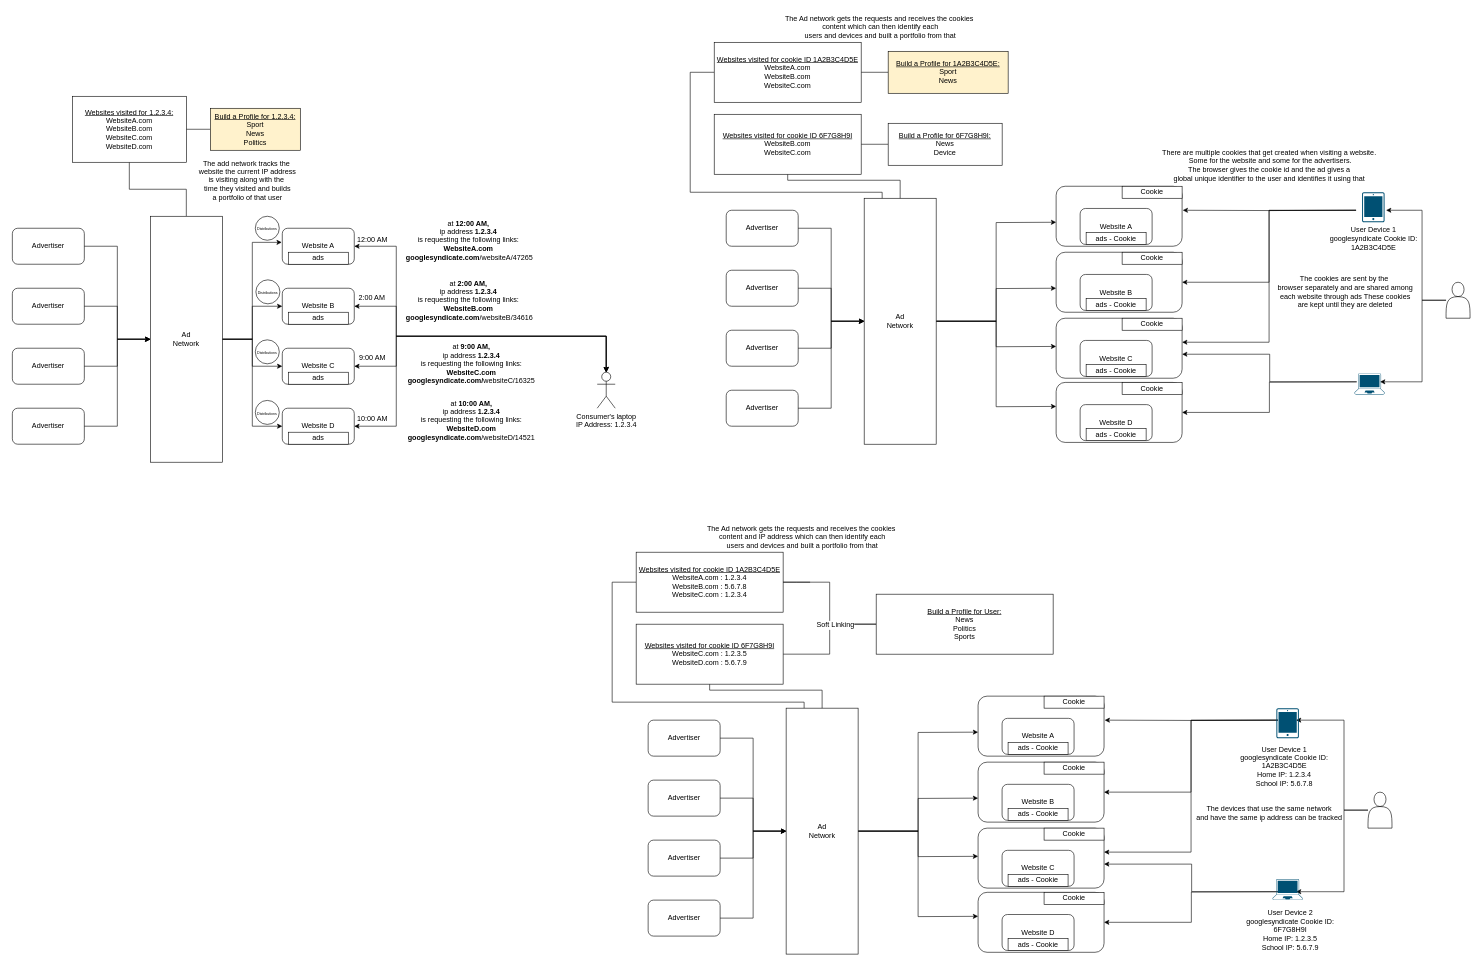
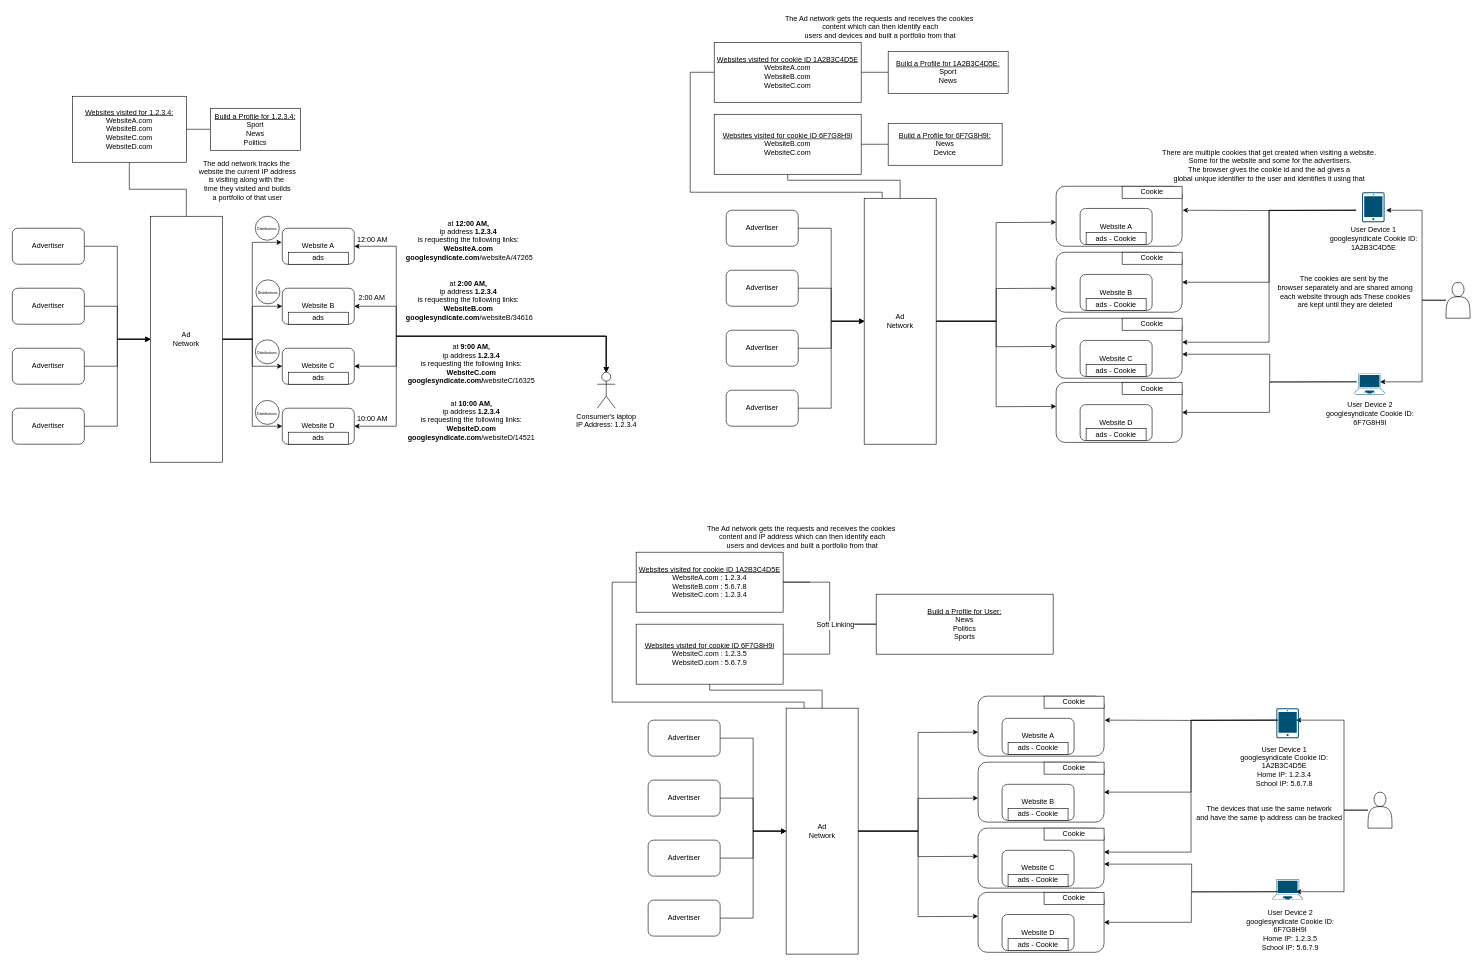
node "Build a Profile for 1A2B3C4D5E: Sport News": fillcolor #fff2cc -> #ffffff
node "Build a Profile for 1.2.3.4: Sport News Politics": fillcolor #fff2cc -> #ffffff
node "9:00 AM": removed
node "User Device 2 googlesyndicate Cookie ID: 6F7G8H9I": added
